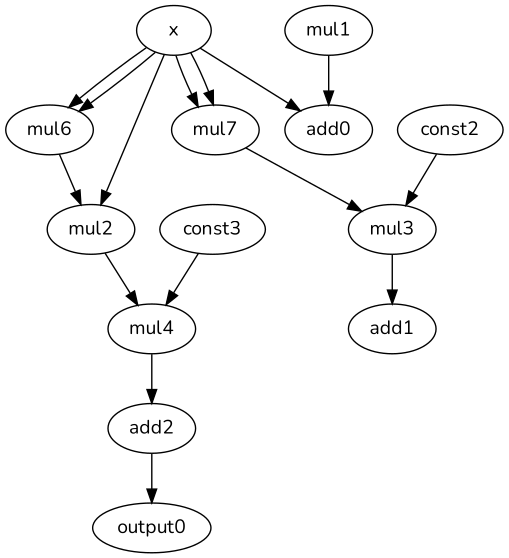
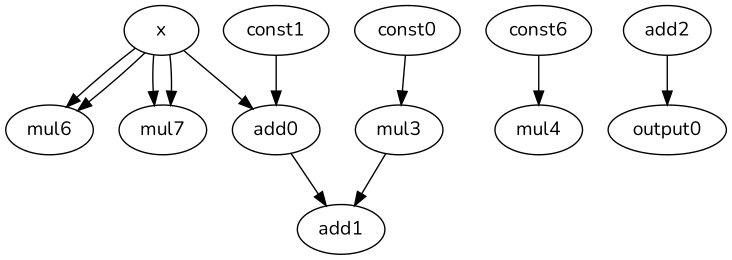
node "mul1": label "mul1" -> "const1"
node "const2": label "const2" -> "const0"
edge "add0" -> "add1": added
edge "mul7" -> "mul3": removed
node "mul2": removed
node "const3": label "const3" -> "const6"
edge "mul4" -> "add2": removed
